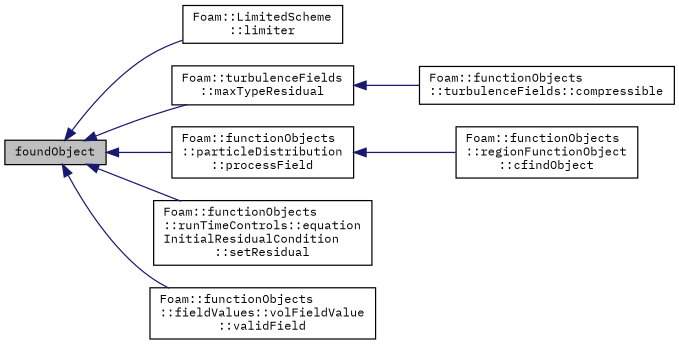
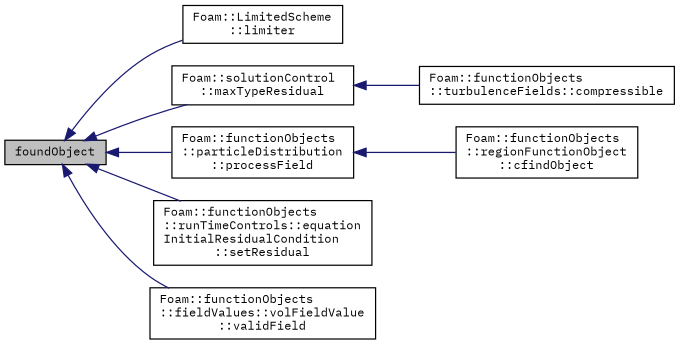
node "Foam::turbulenceFields ::maxTypeResidual": label "Foam::turbulenceFields ::maxTypeResidual" -> "Foam::solutionControl ::maxTypeResidual"
